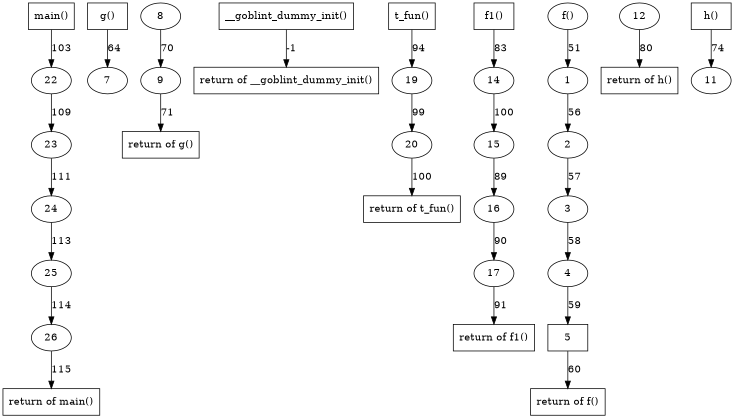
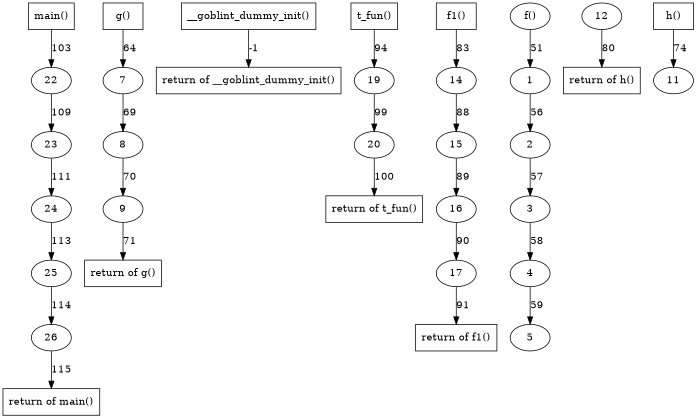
edge "7" -> "8": added, label "69"
edge "14" -> "15": label "100" -> "88"
node "5": shape box -> ellipse
node "return of f()": removed
